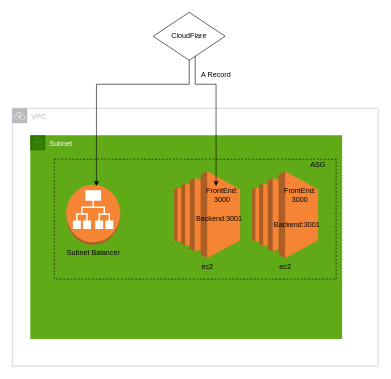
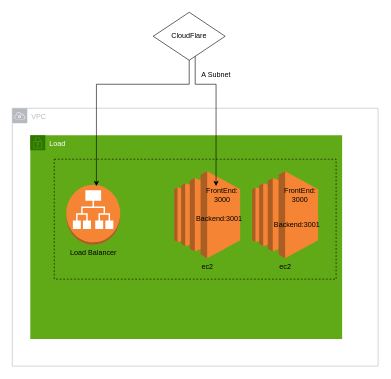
node "A Record": label "A Record" -> "A Subnet"
node "Subnet": label "Subnet" -> "Load"
node "ASG": removed
node "Subnet Balancer": label "Subnet Balancer" -> "Load Balancer"
